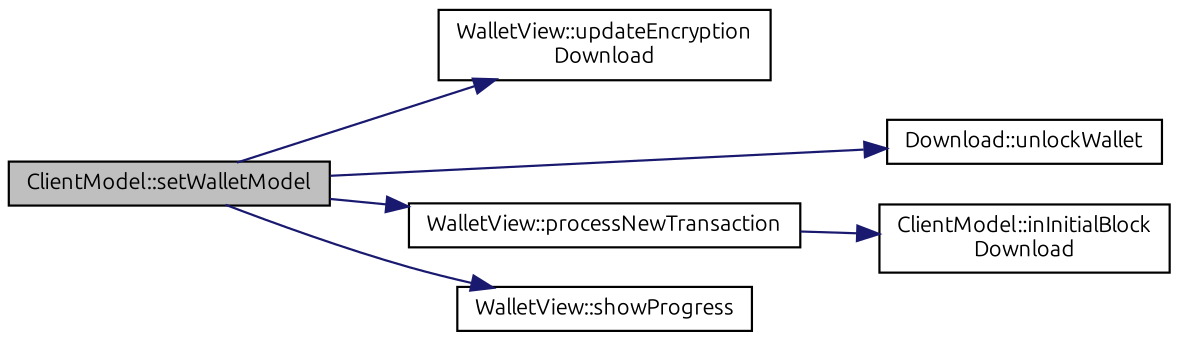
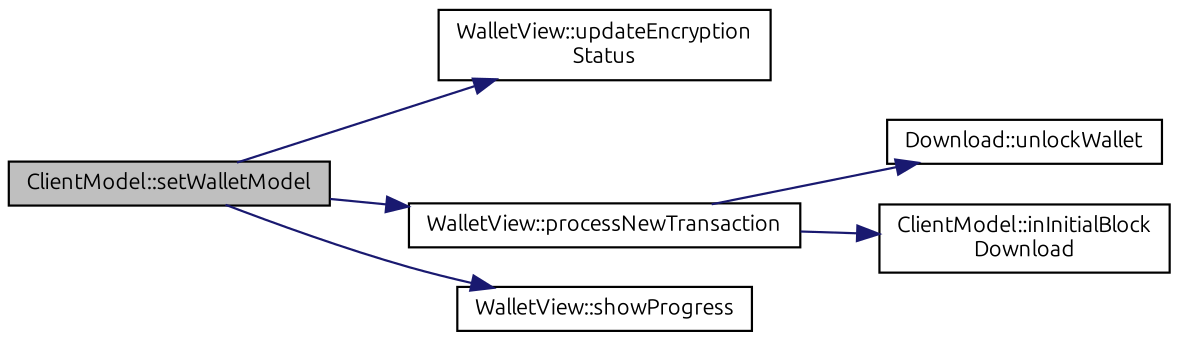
node "WalletView::updateEncryption Download": label "WalletView::updateEncryption Download" -> "WalletView::updateEncryption Status"
edge "ClientModel::setWalletModel" -> "Download::unlockWallet": now "WalletView::processNewTransaction" -> "Download::unlockWallet"
